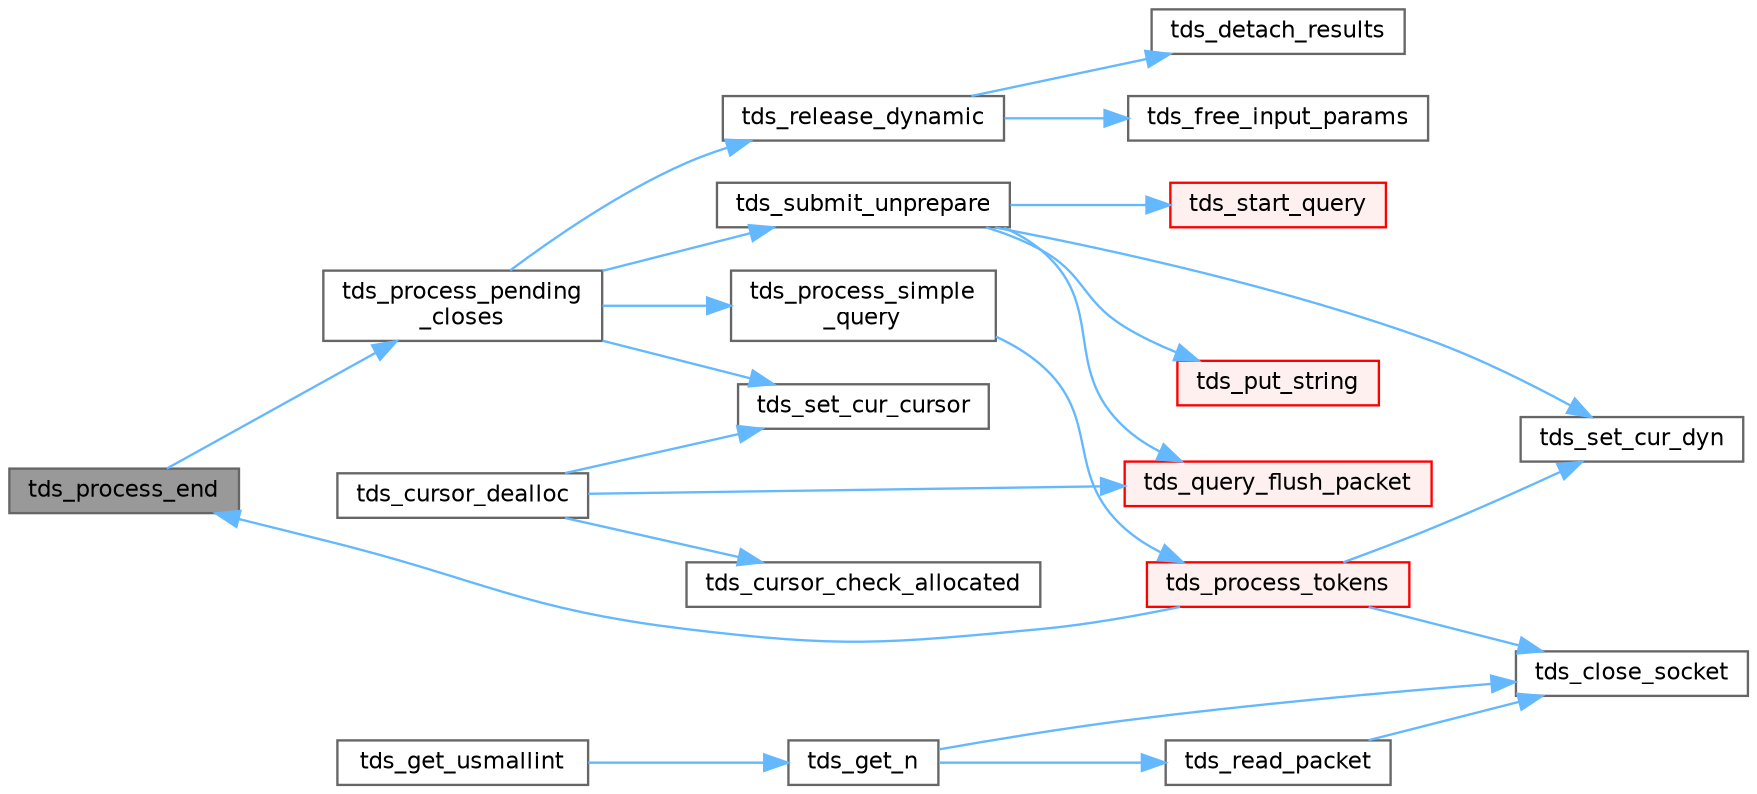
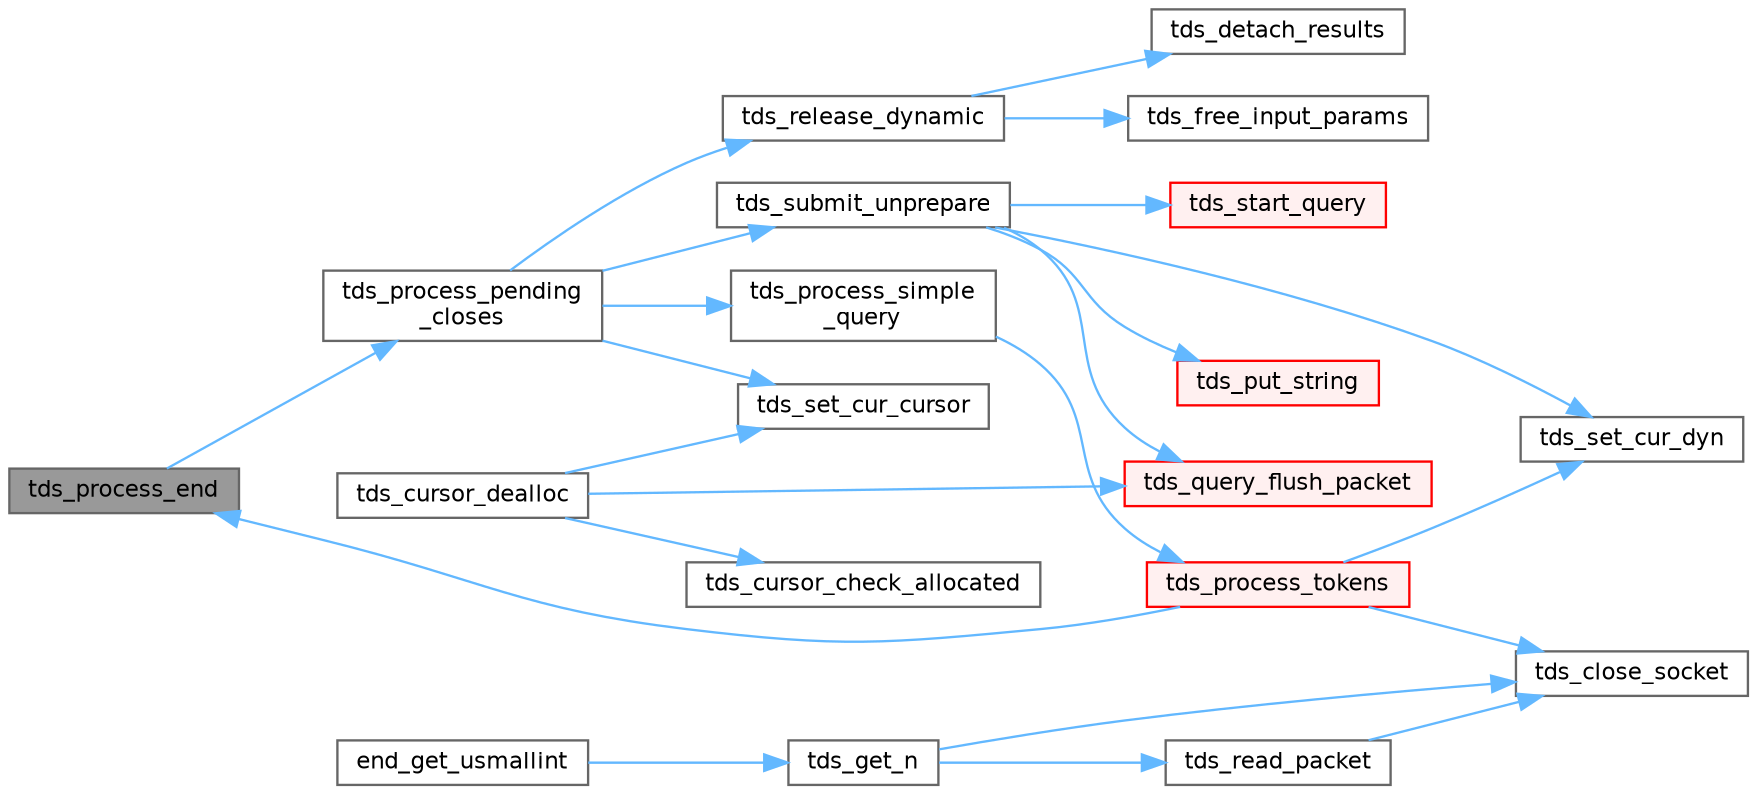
node "tds_get_usmallint": label "tds_get_usmallint" -> "end_get_usmallint"
